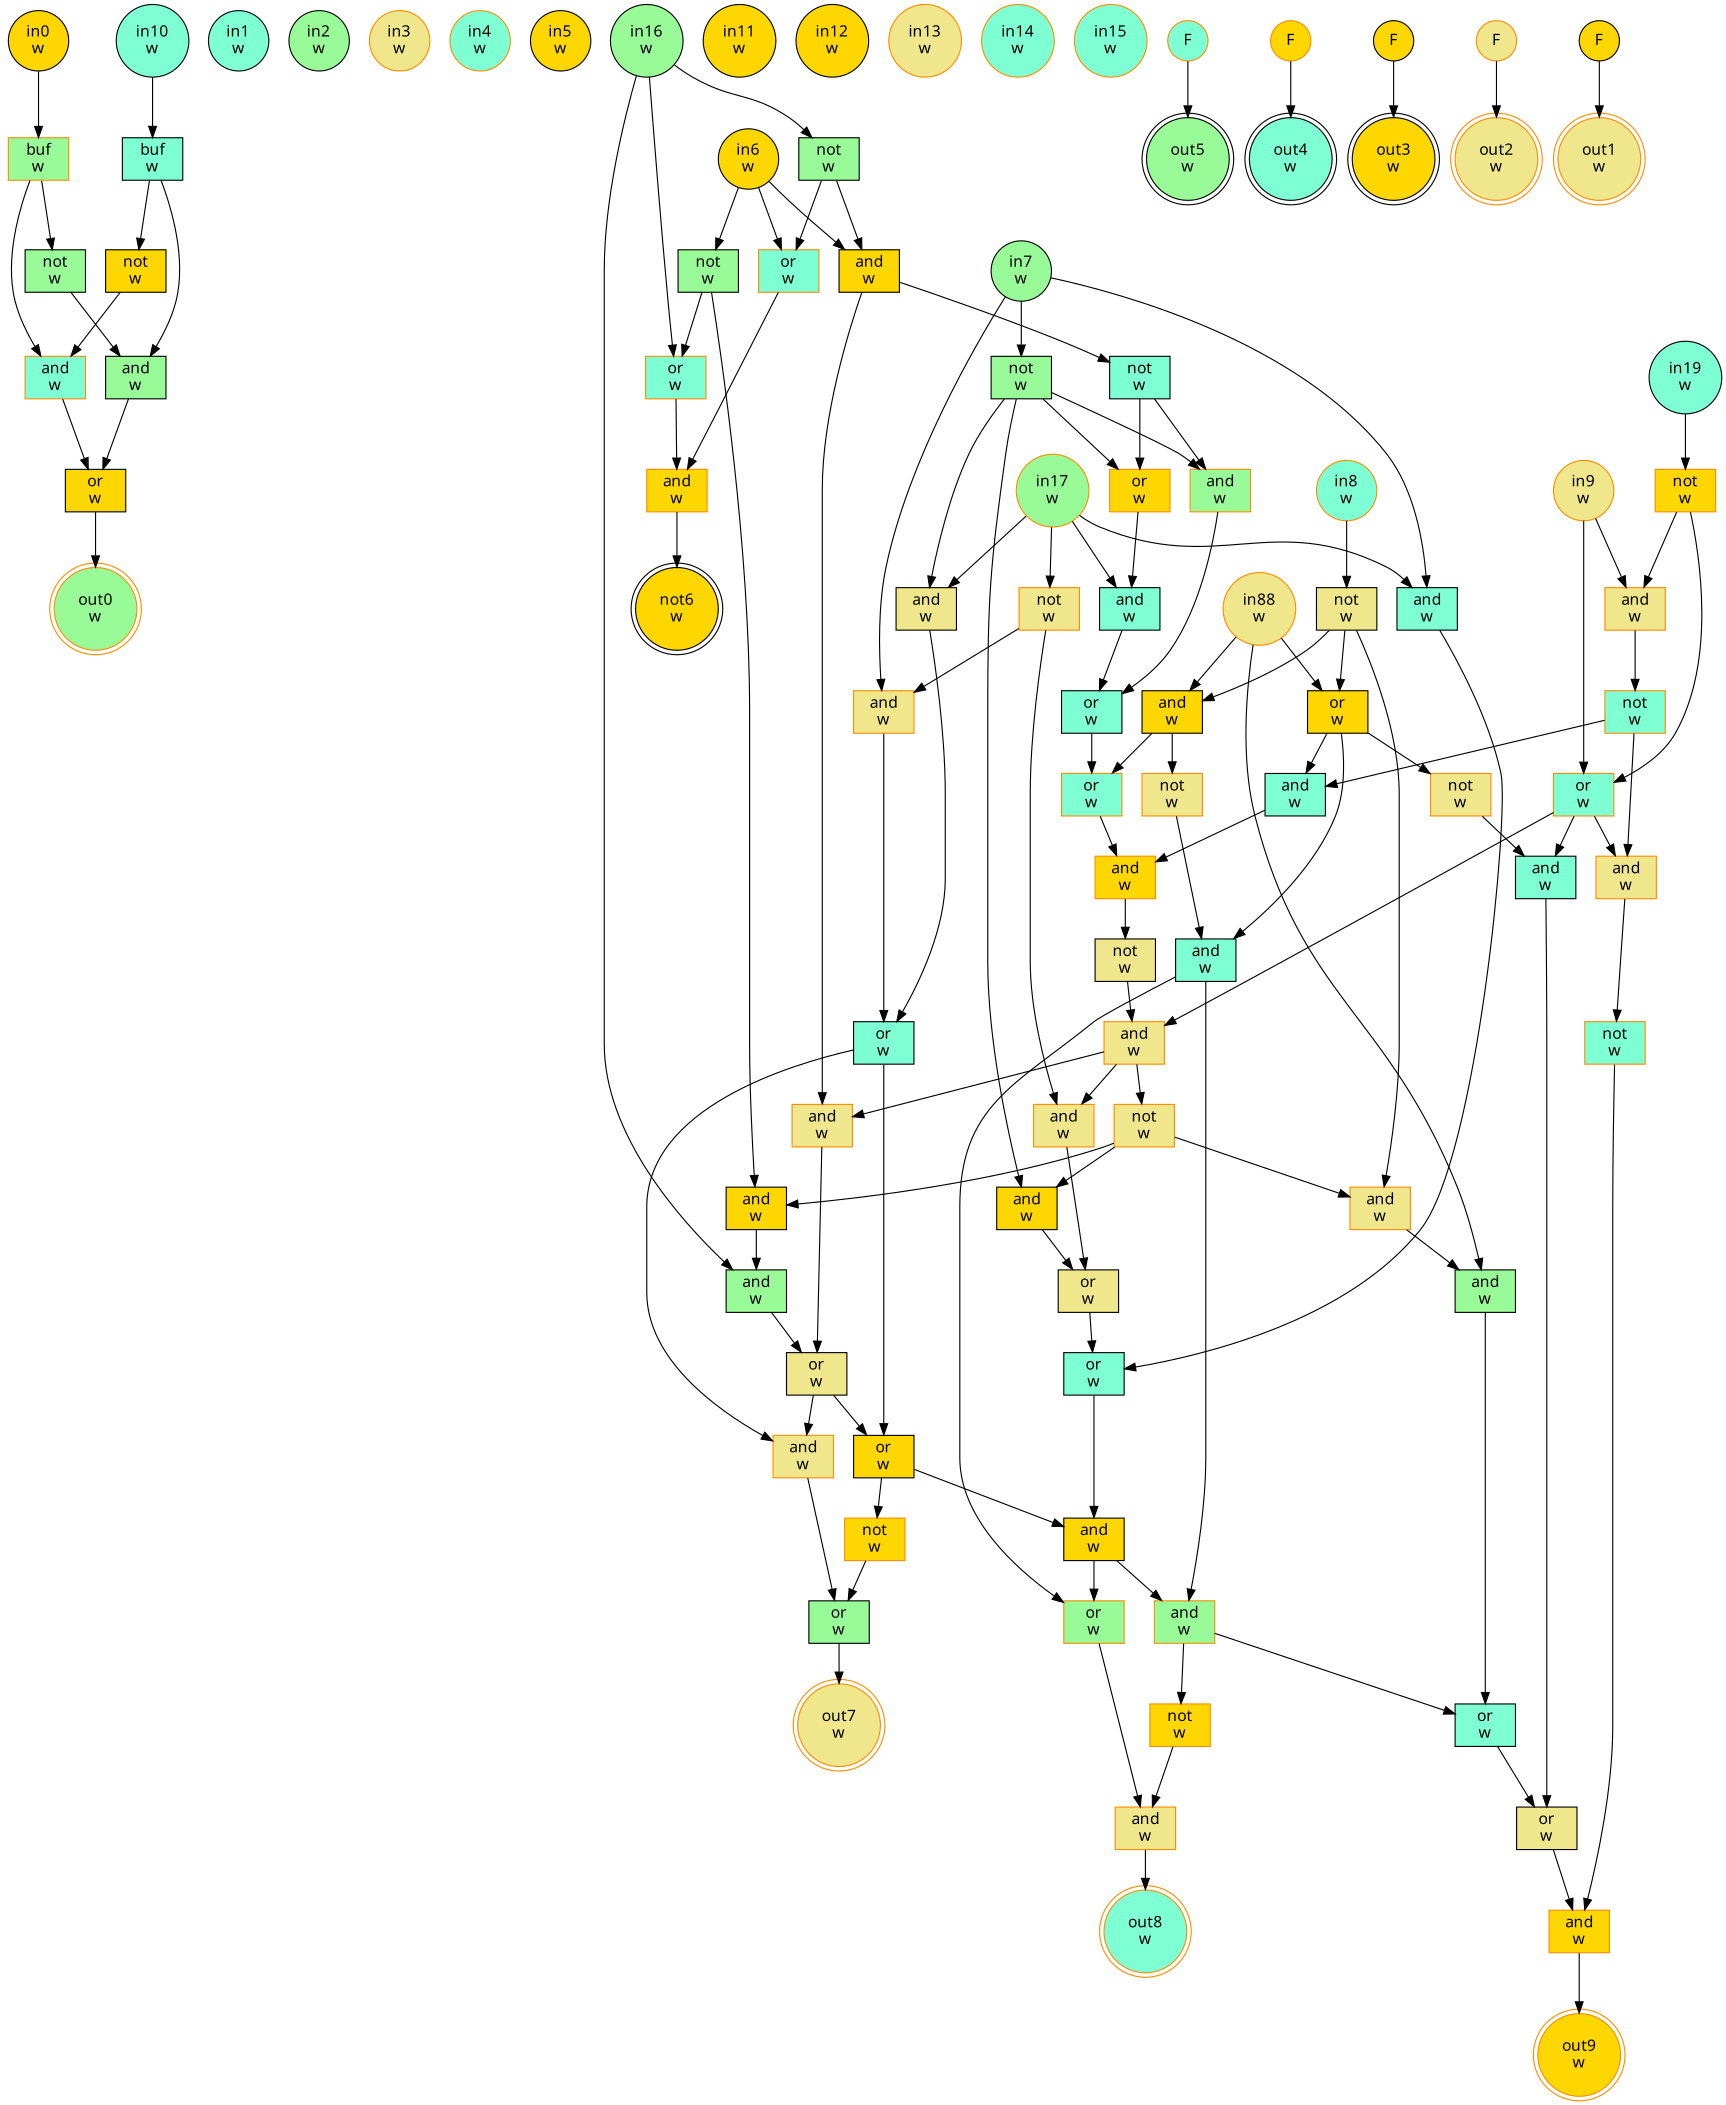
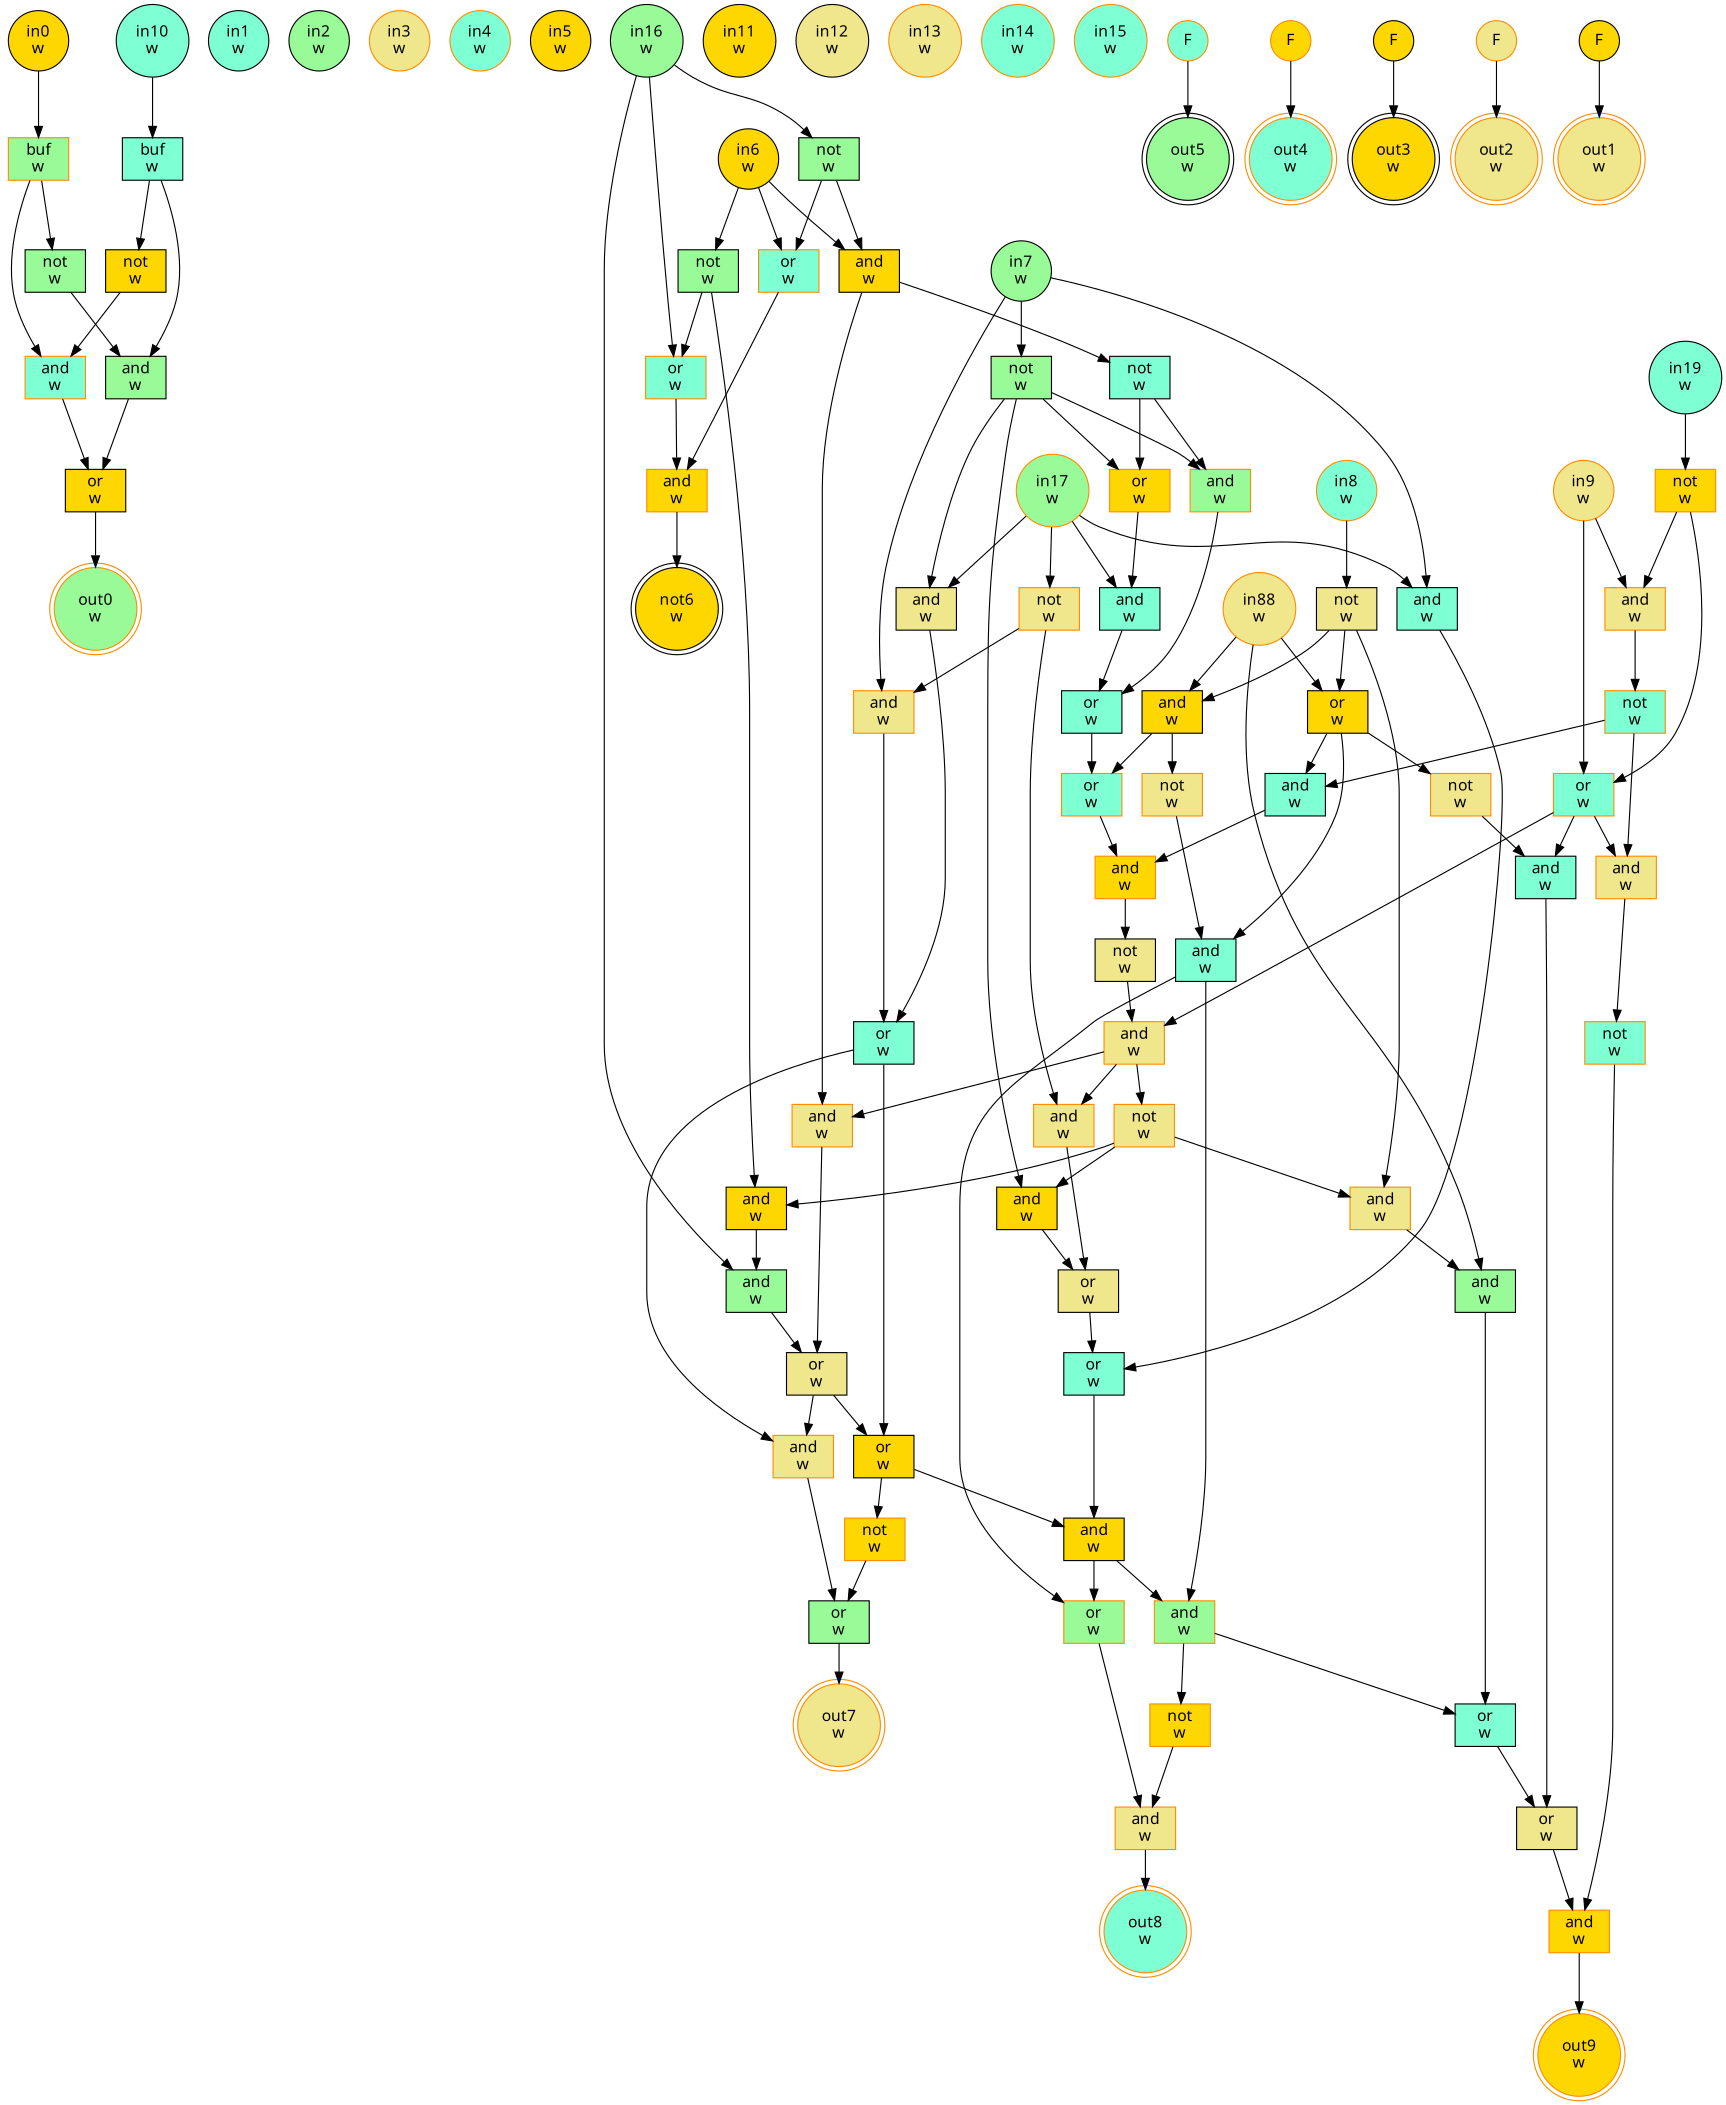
node "in12 w": fillcolor gold -> khaki
node "out4 w": color black -> darkorange
